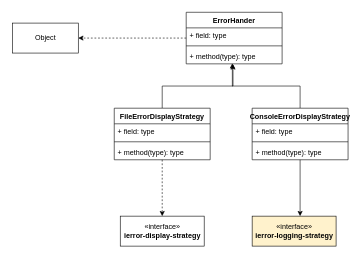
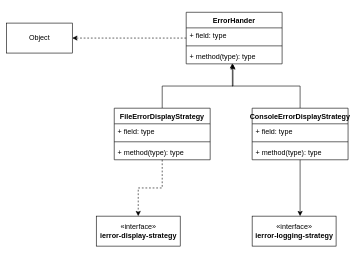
node "Object": moved (45, 38) -> (39, 38)
node "«interface» ierror-display-strategy": moved (162, 231) -> (138, 231)
node "«interface» ierror-logging-strategy": fillcolor #fff2cc -> #ffffff
